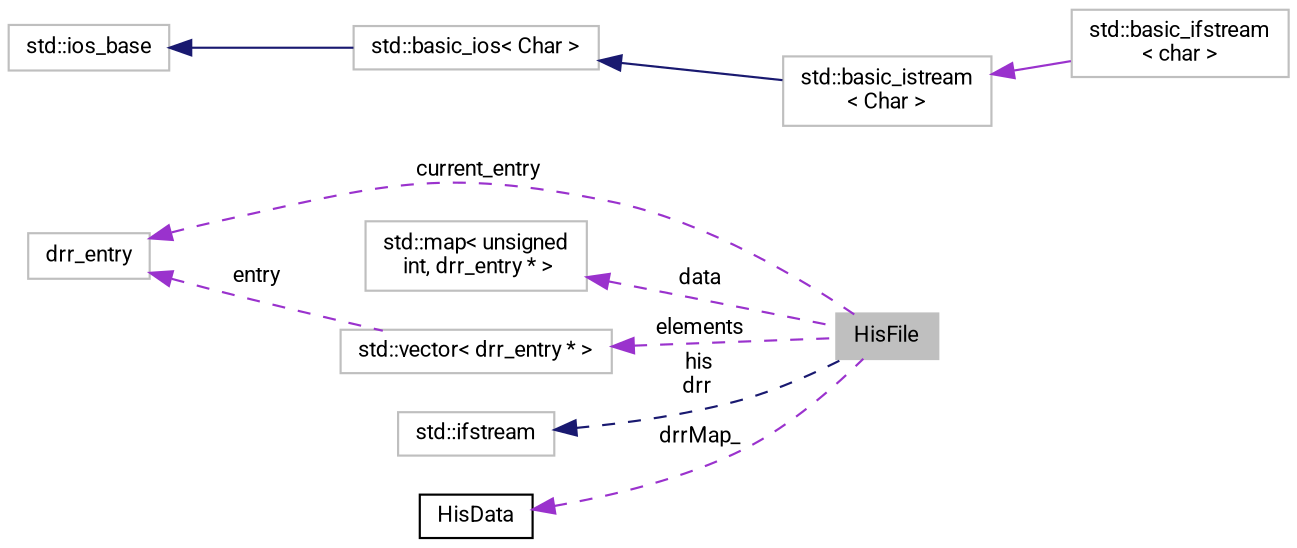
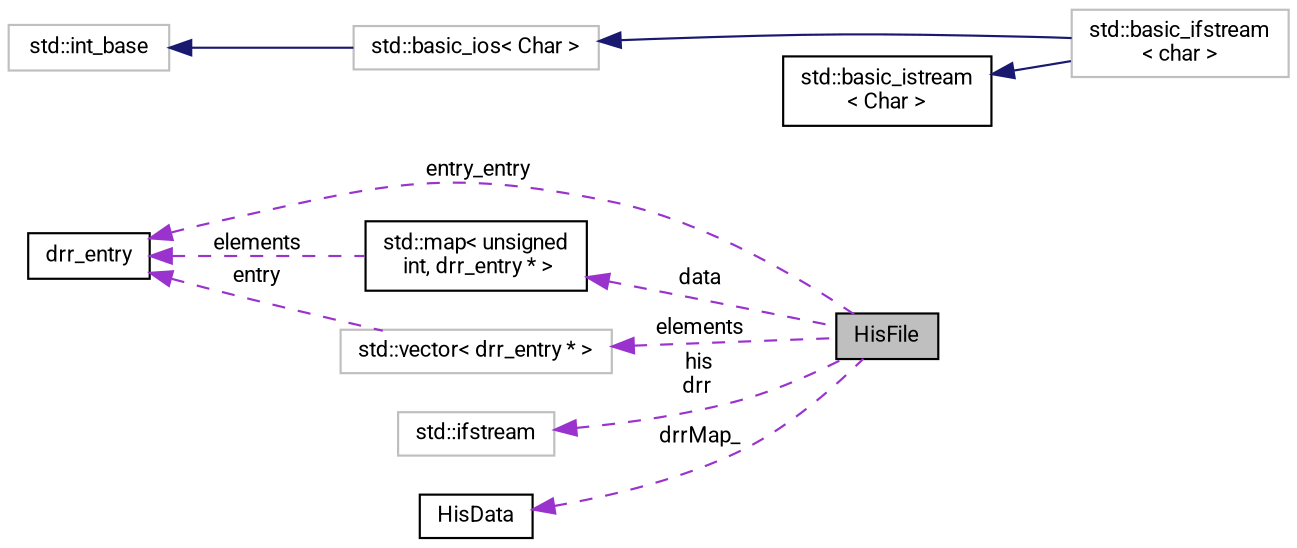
node "std::ios_base": label "std::ios_base" -> "std::int_base"
edge "std::basic_ifstream < char >" -> "std::basic_istream < Char >": color darkorchid3 -> midnightblue
edge "std::basic_istream < Char >" -> "std::basic_ios< Char >": now "std::basic_ifstream < char >" -> "std::basic_ios< Char >"
node "std::basic_istream < Char >": color grey75 -> black
edge "HisFile" -> "drr_entry": label " current_entry" -> " entry_entry"
node "drr_entry": color grey75 -> black
edge "std::map< unsigned int, drr_entry * >" -> "drr_entry": added, label "elements"
node "std::map< unsigned int, drr_entry * >": color grey75 -> black
node "HisFile": color grey75 -> black
edge "HisFile" -> "std::ifstream": color midnightblue -> darkorchid3
